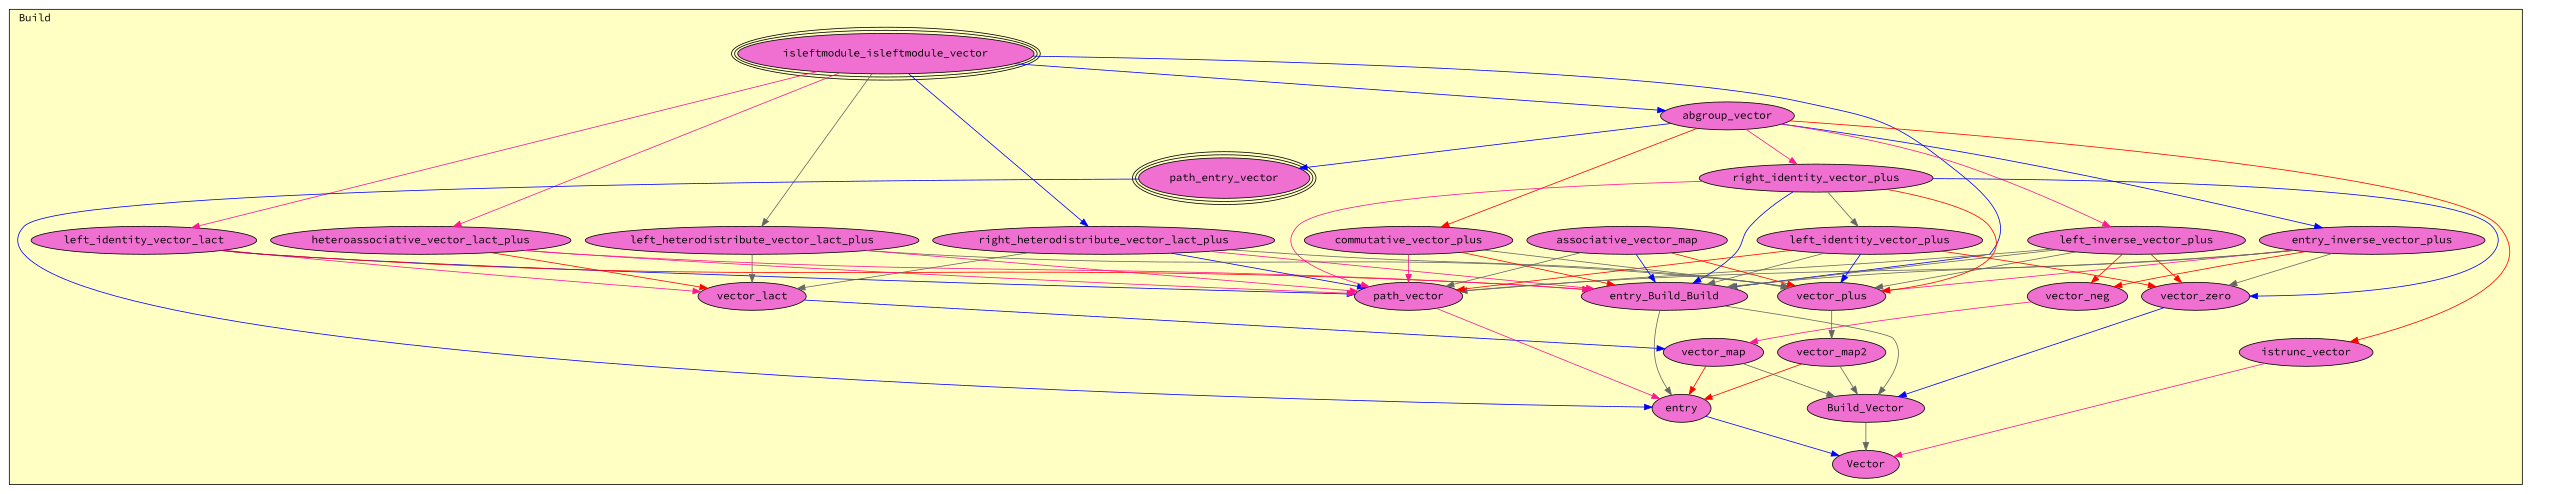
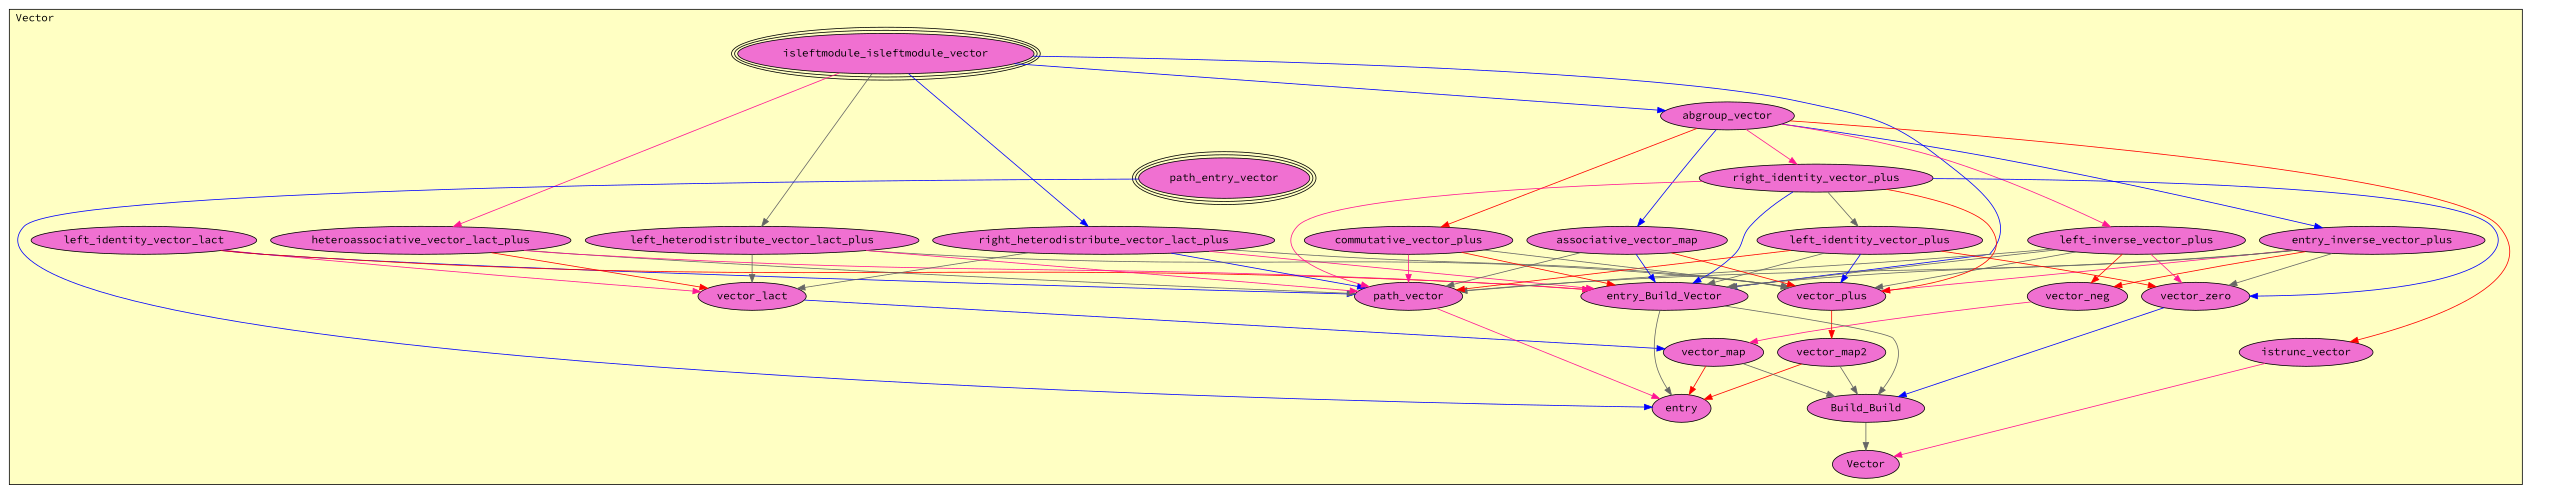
cluster "Build": label "Build" -> "Vector"
edge "abgroup_vector" -> "path_entry_vector": now "abgroup_vector" -> "associative_vector_map"
edge "isleftmodule_isleftmodule_vector" -> "left_identity_vector_lact": removed
edge "left_inverse_vector_plus" -> "vector_zero": color red -> deeppink
edge "heteroassociative_vector_lact_plus" -> "path_vector": color deeppink -> gray40
node "entry_Build_Build": label "entry_Build_Build" -> "entry_Build_Vector"
edge "vector_plus" -> "vector_map2": color gray40 -> red
node "Build_Vector": label "Build_Vector" -> "Build_Build"
edge "entry" -> "Vector": removed
